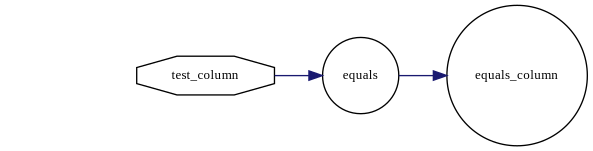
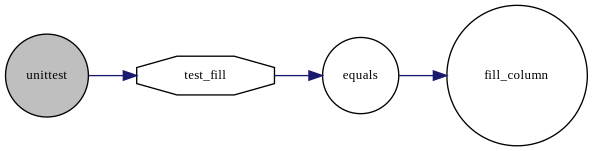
node "unittest": added
node "test_column": label "test_column" -> "test_fill"
node "equals_column": label "equals_column" -> "fill_column"
